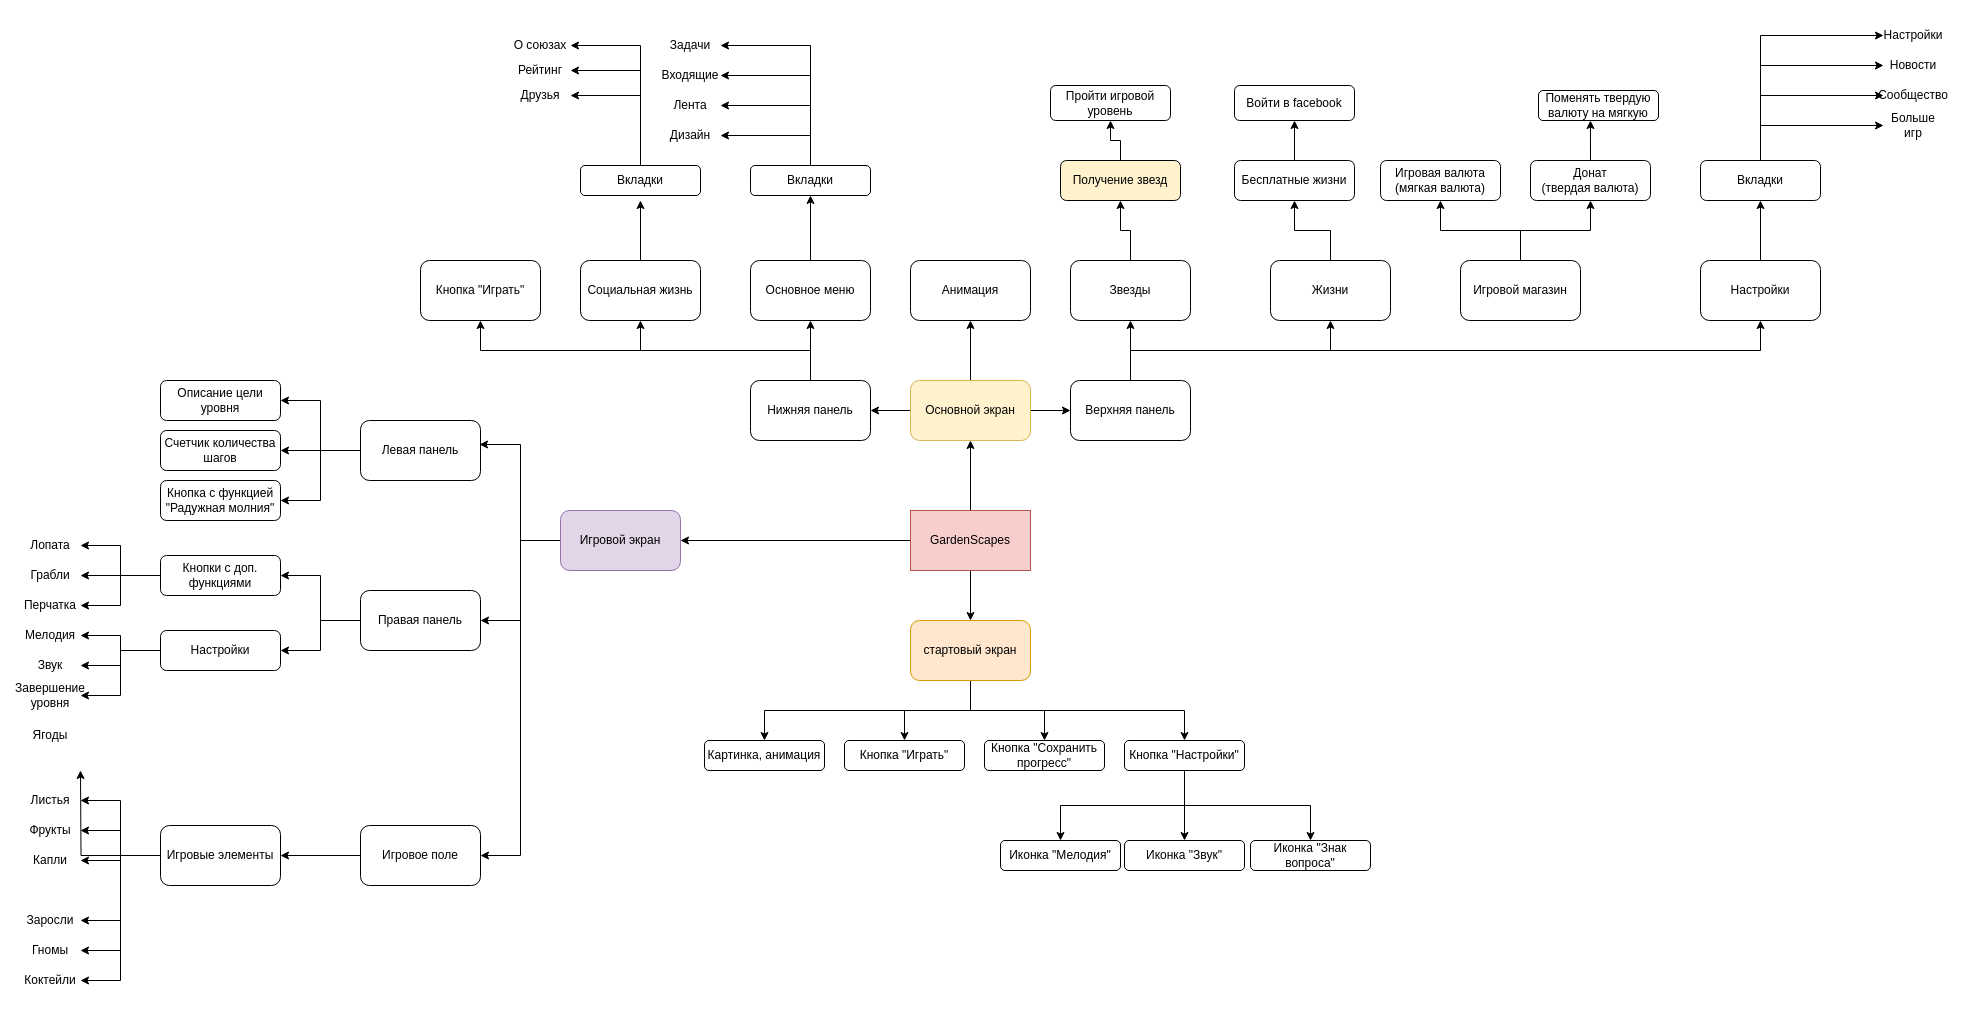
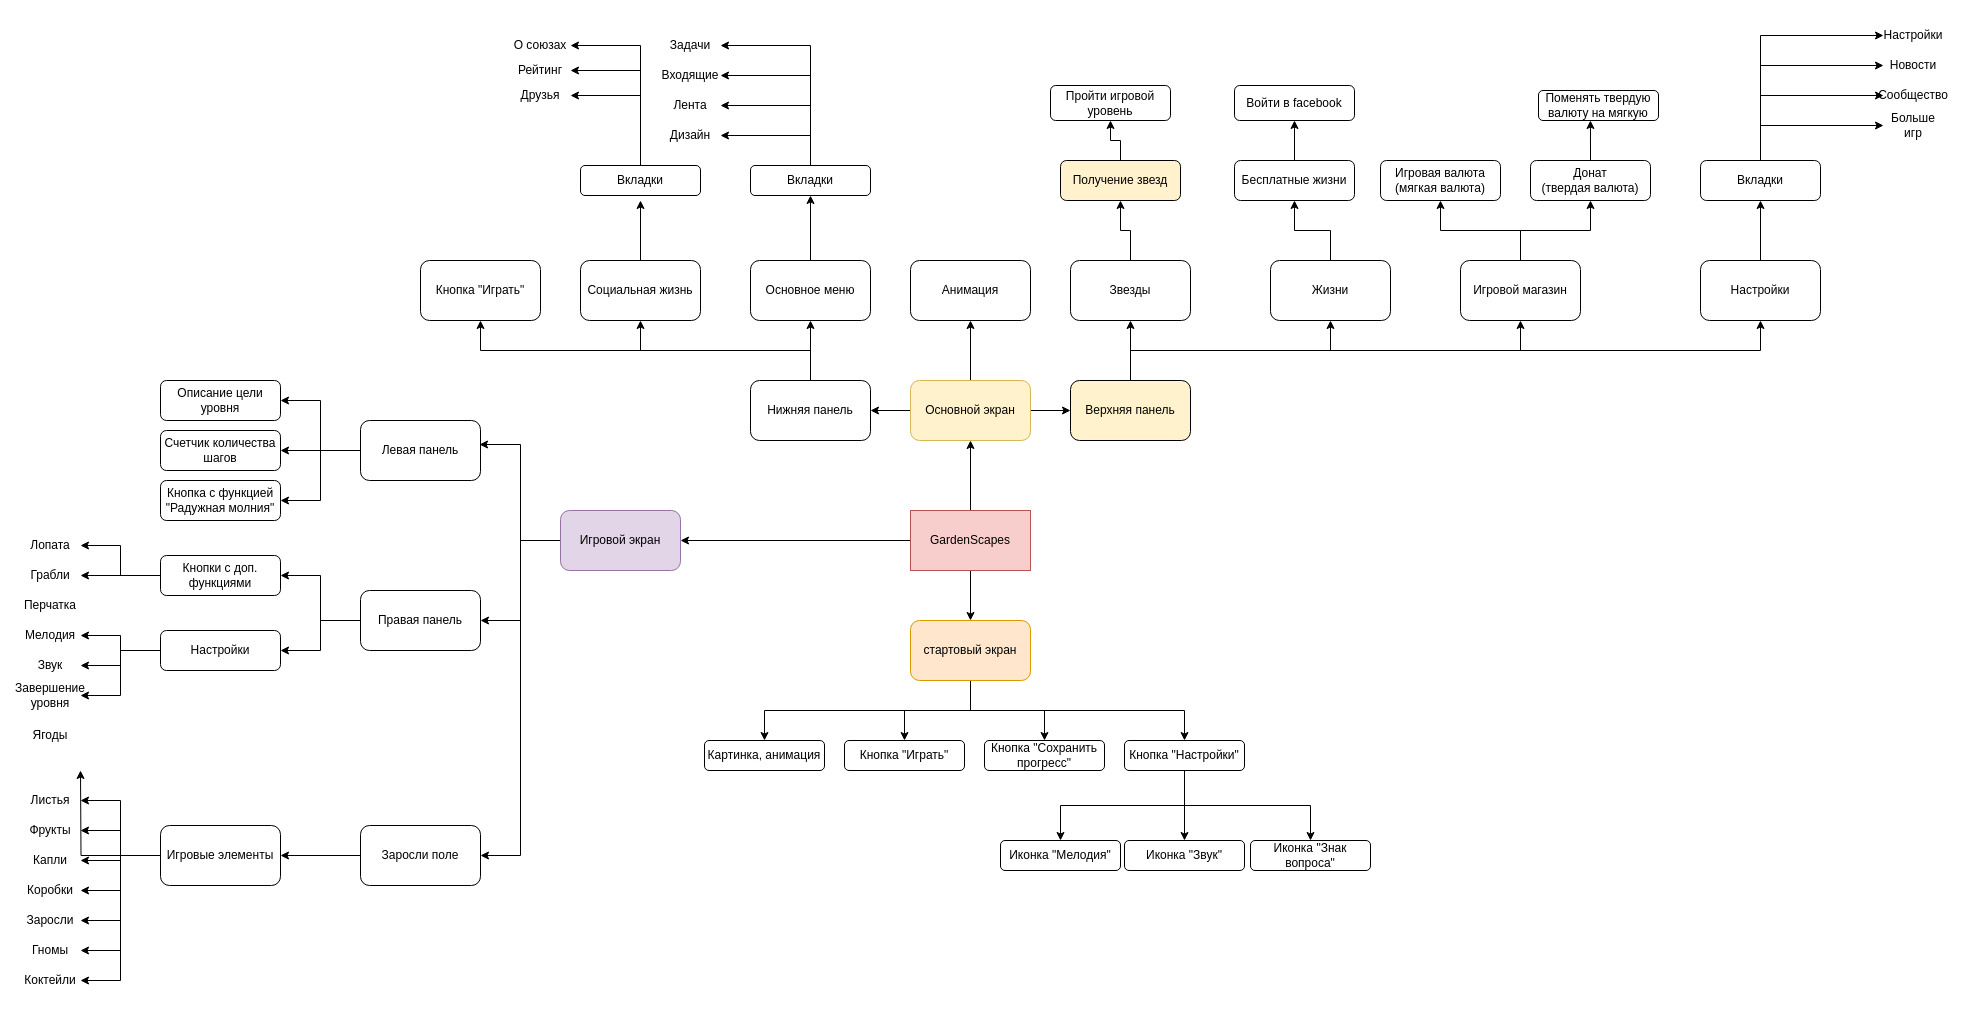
edge "Верхняя панель" -> "Игровой магазин": added
node "Верхняя панель": fillcolor #ffffff -> #fff2cc
edge "Кнопки с доп. функциями" -> "Перчатка": removed
node "Игровое поле": label "Игровое поле" -> "Заросли поле"
node "Коробки": added
edge "Игровые элементы" -> "Коробки": added
